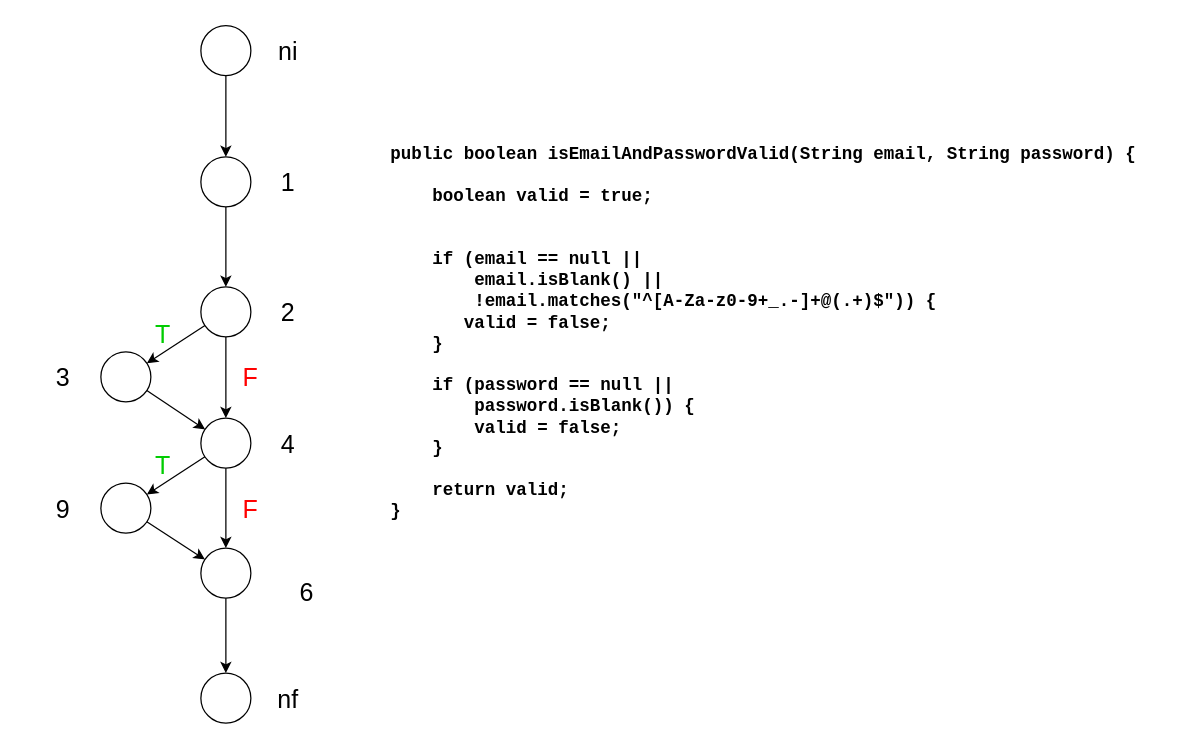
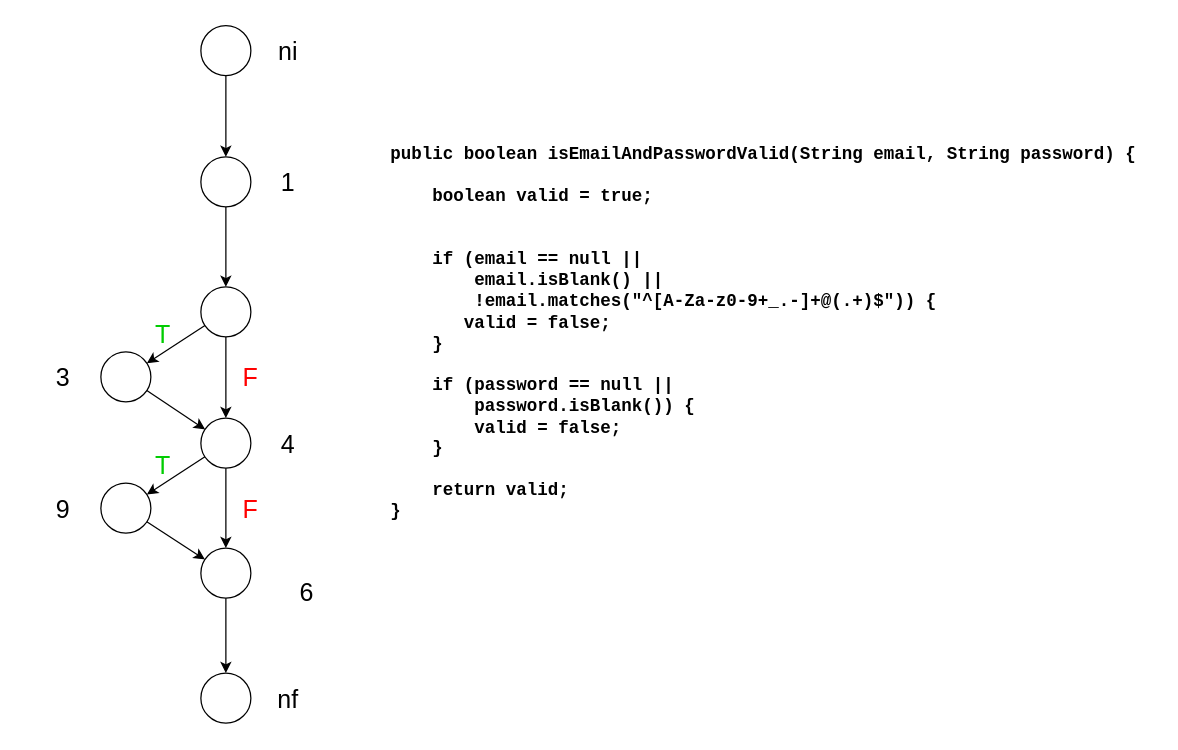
node "2": removed
